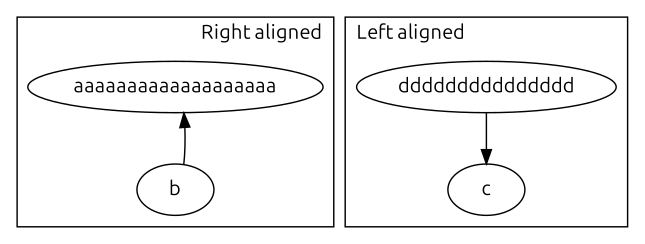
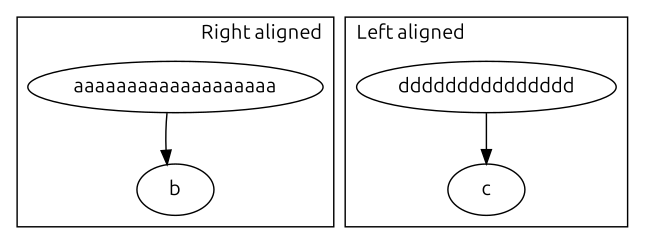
edge "b" -> "aaaaaaaaaaaaaaaaaaa": reversed
